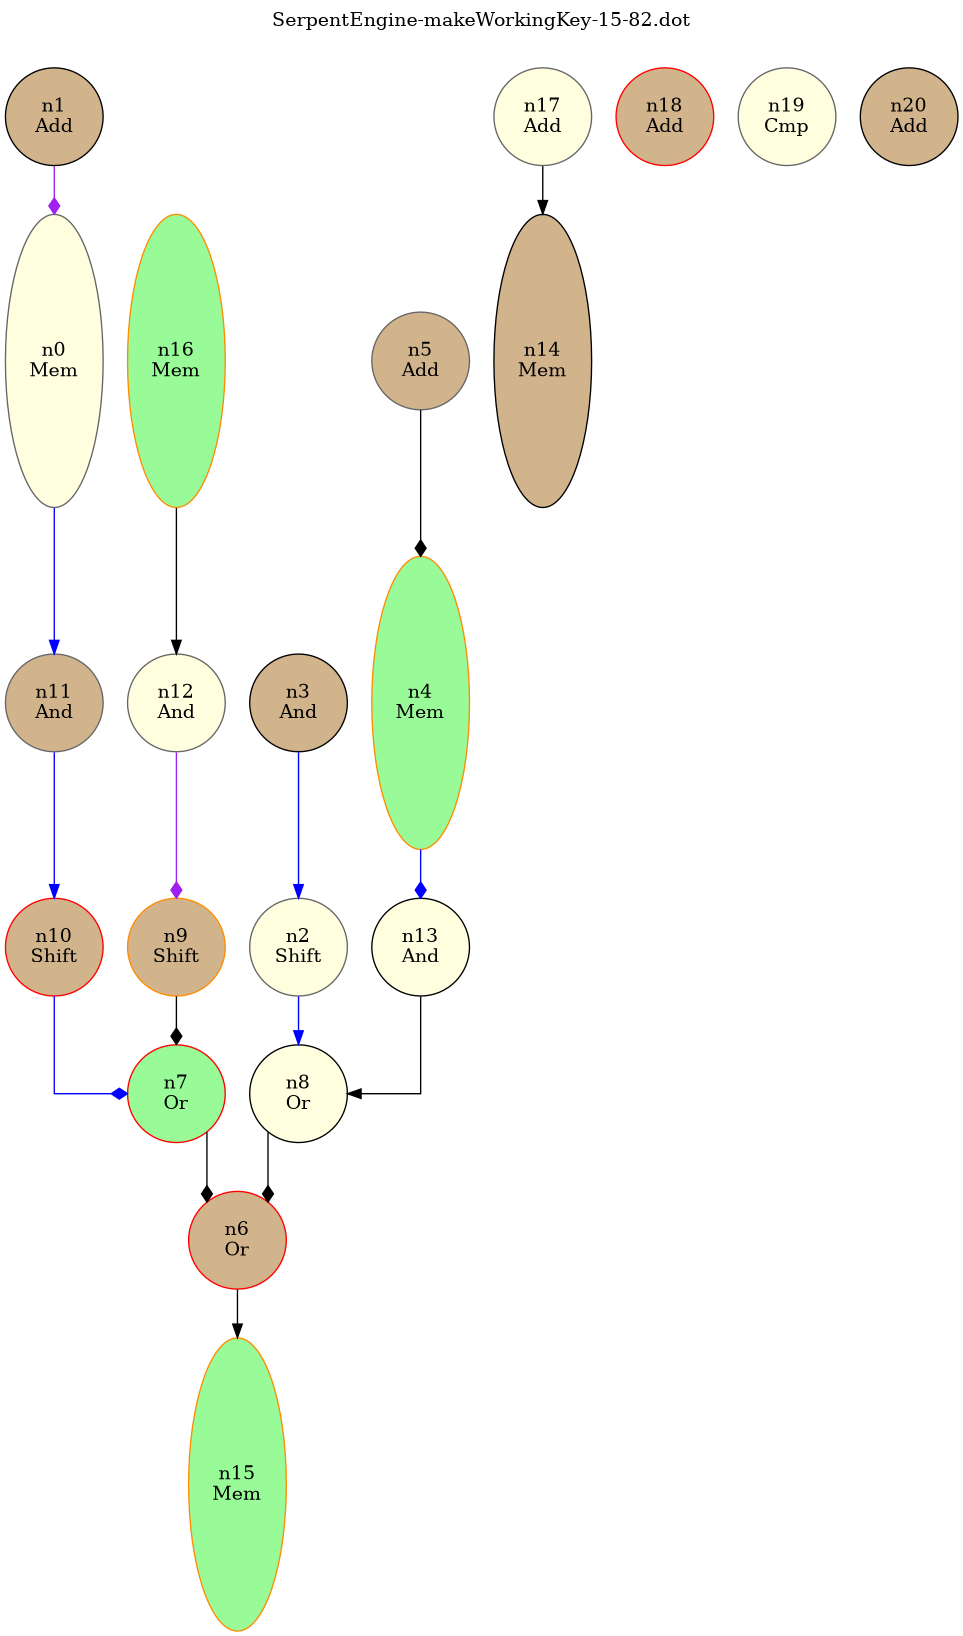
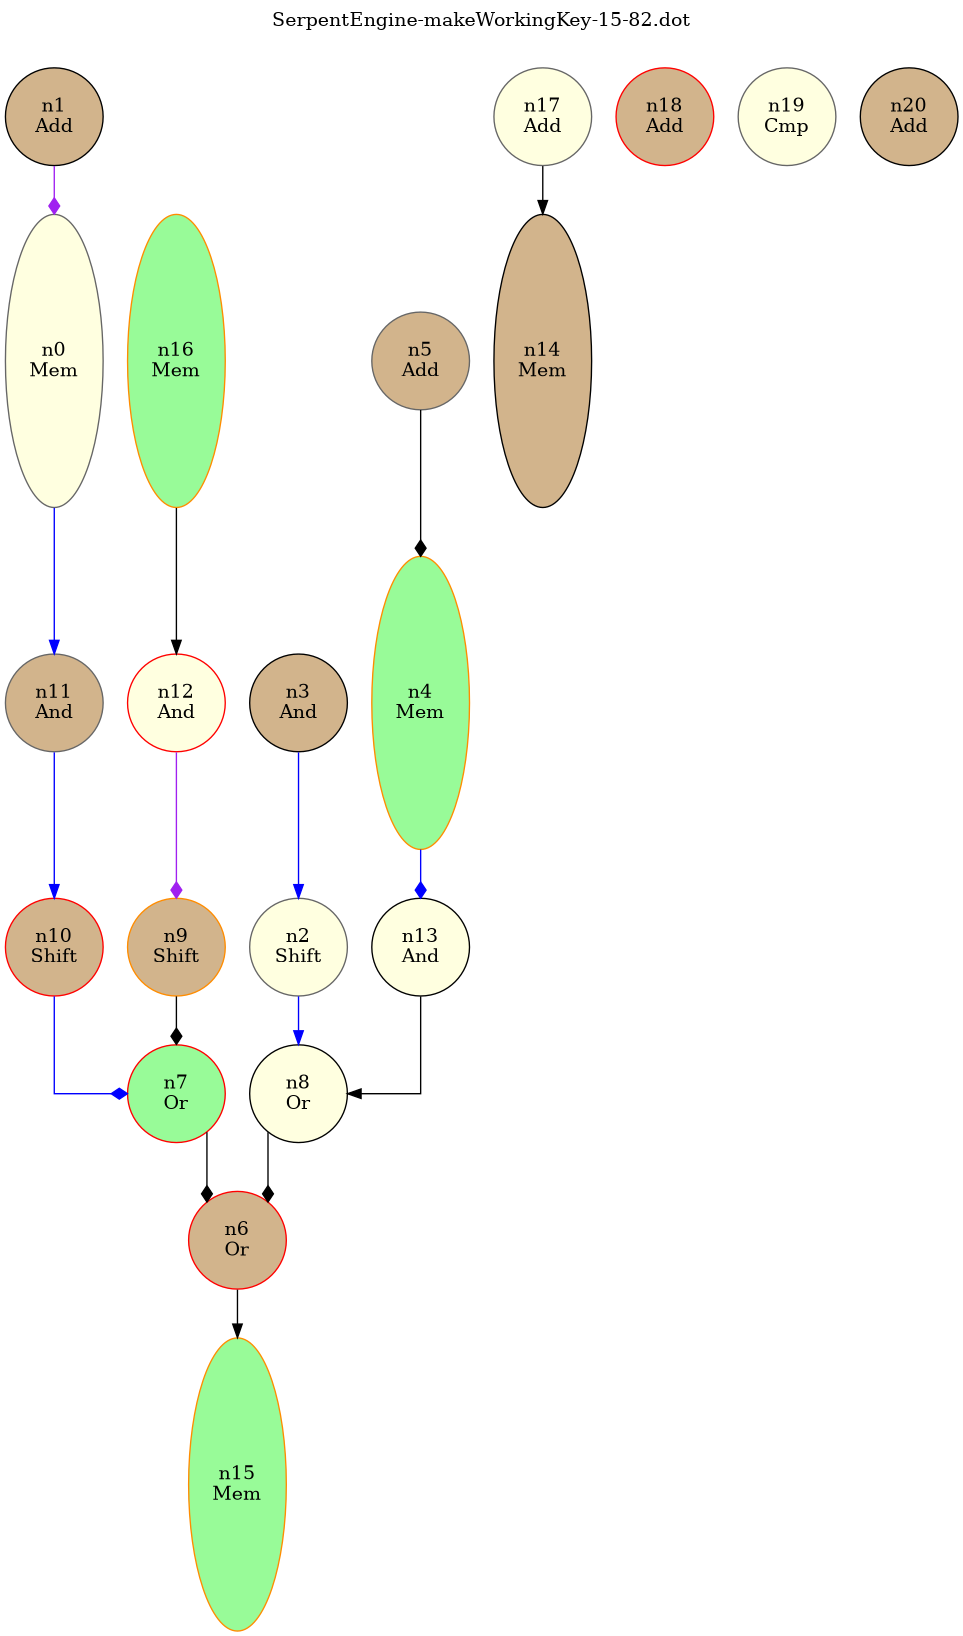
node "n12 And": color gray40 -> red
